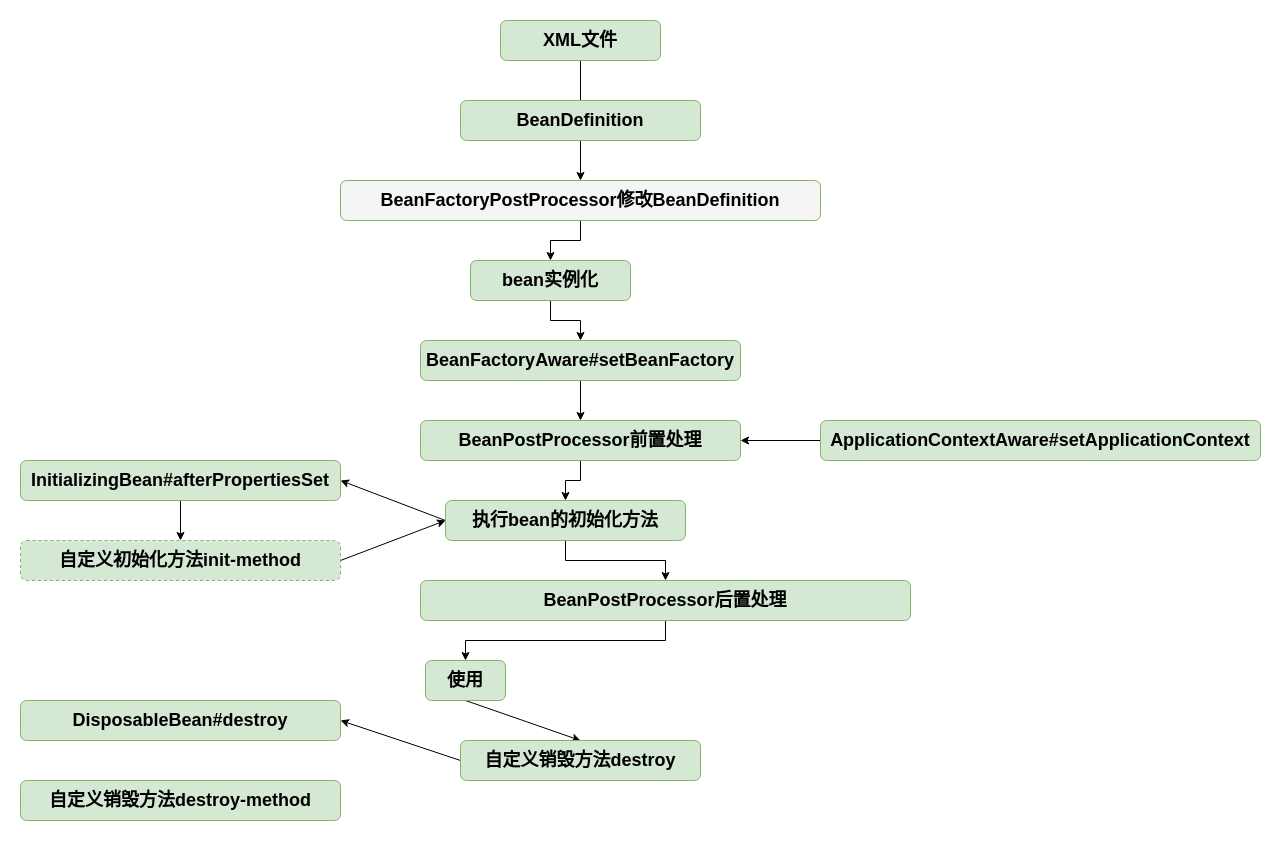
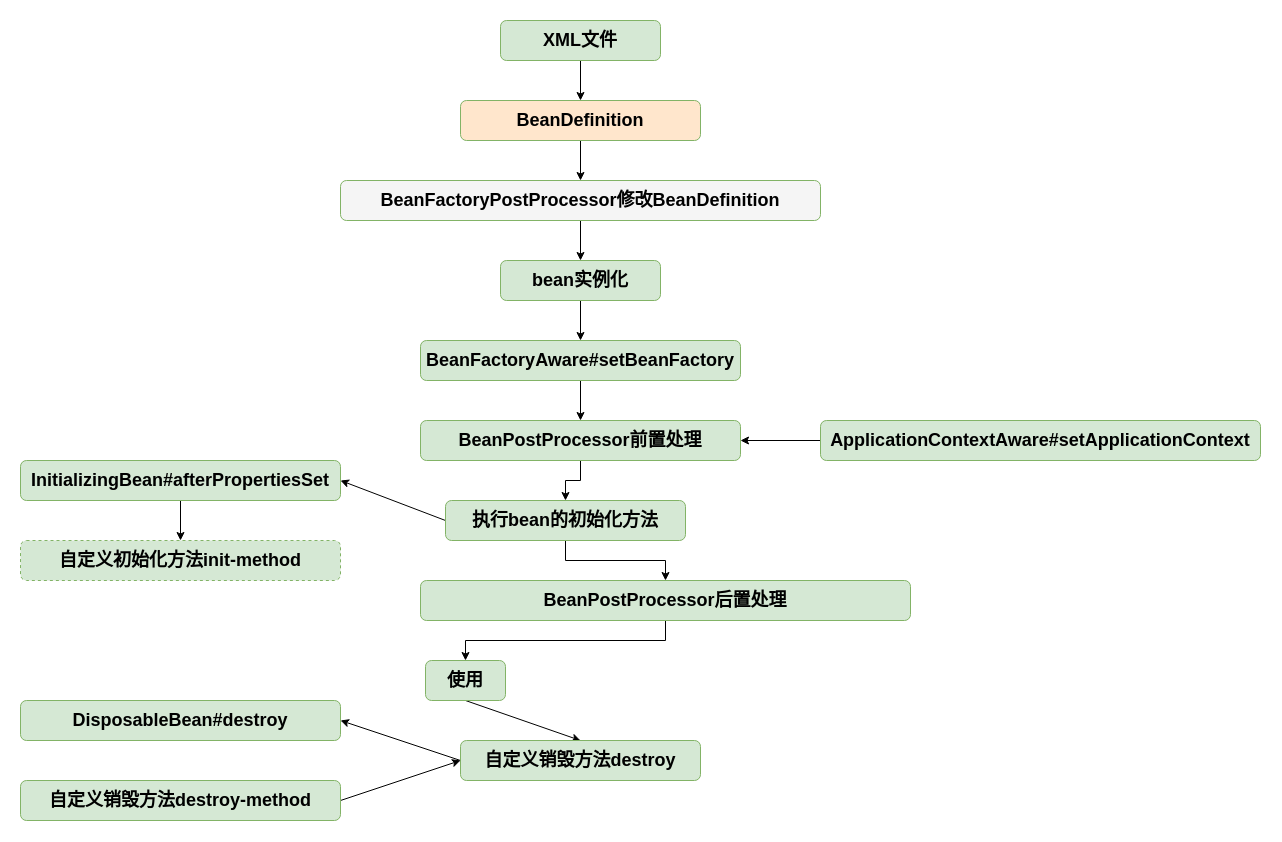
edge "XML文件" -- "BeanDefinition": arrowhead none -> classic
node "BeanDefinition": fillcolor #d5e8d4 -> #ffe6cc
node "bean实例化": moved (551, 281) -> (581, 281)
edge "自定义初始化方法init-method" -> "执行bean的初始化方法": removed
edge "自定义销毁方法destroy-method" -> "自定义销毁方法destroy": added
